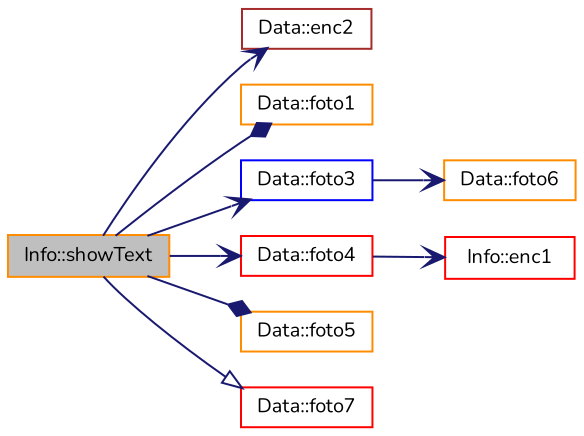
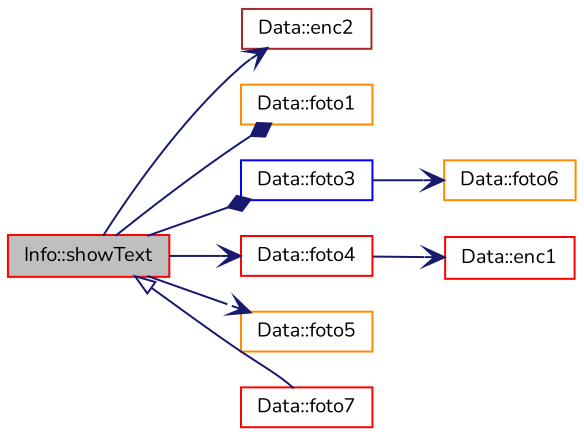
edge "Info::showText" -> "Data::foto3": arrowhead vee -> diamond
node "Info::showText": color darkorange -> red
node "Info::enc1": label "Info::enc1" -> "Data::enc1"
edge "Info::showText" -> "Data::foto5": arrowhead diamond -> vee
edge "Info::showText" -> "Data::foto7": reversed
